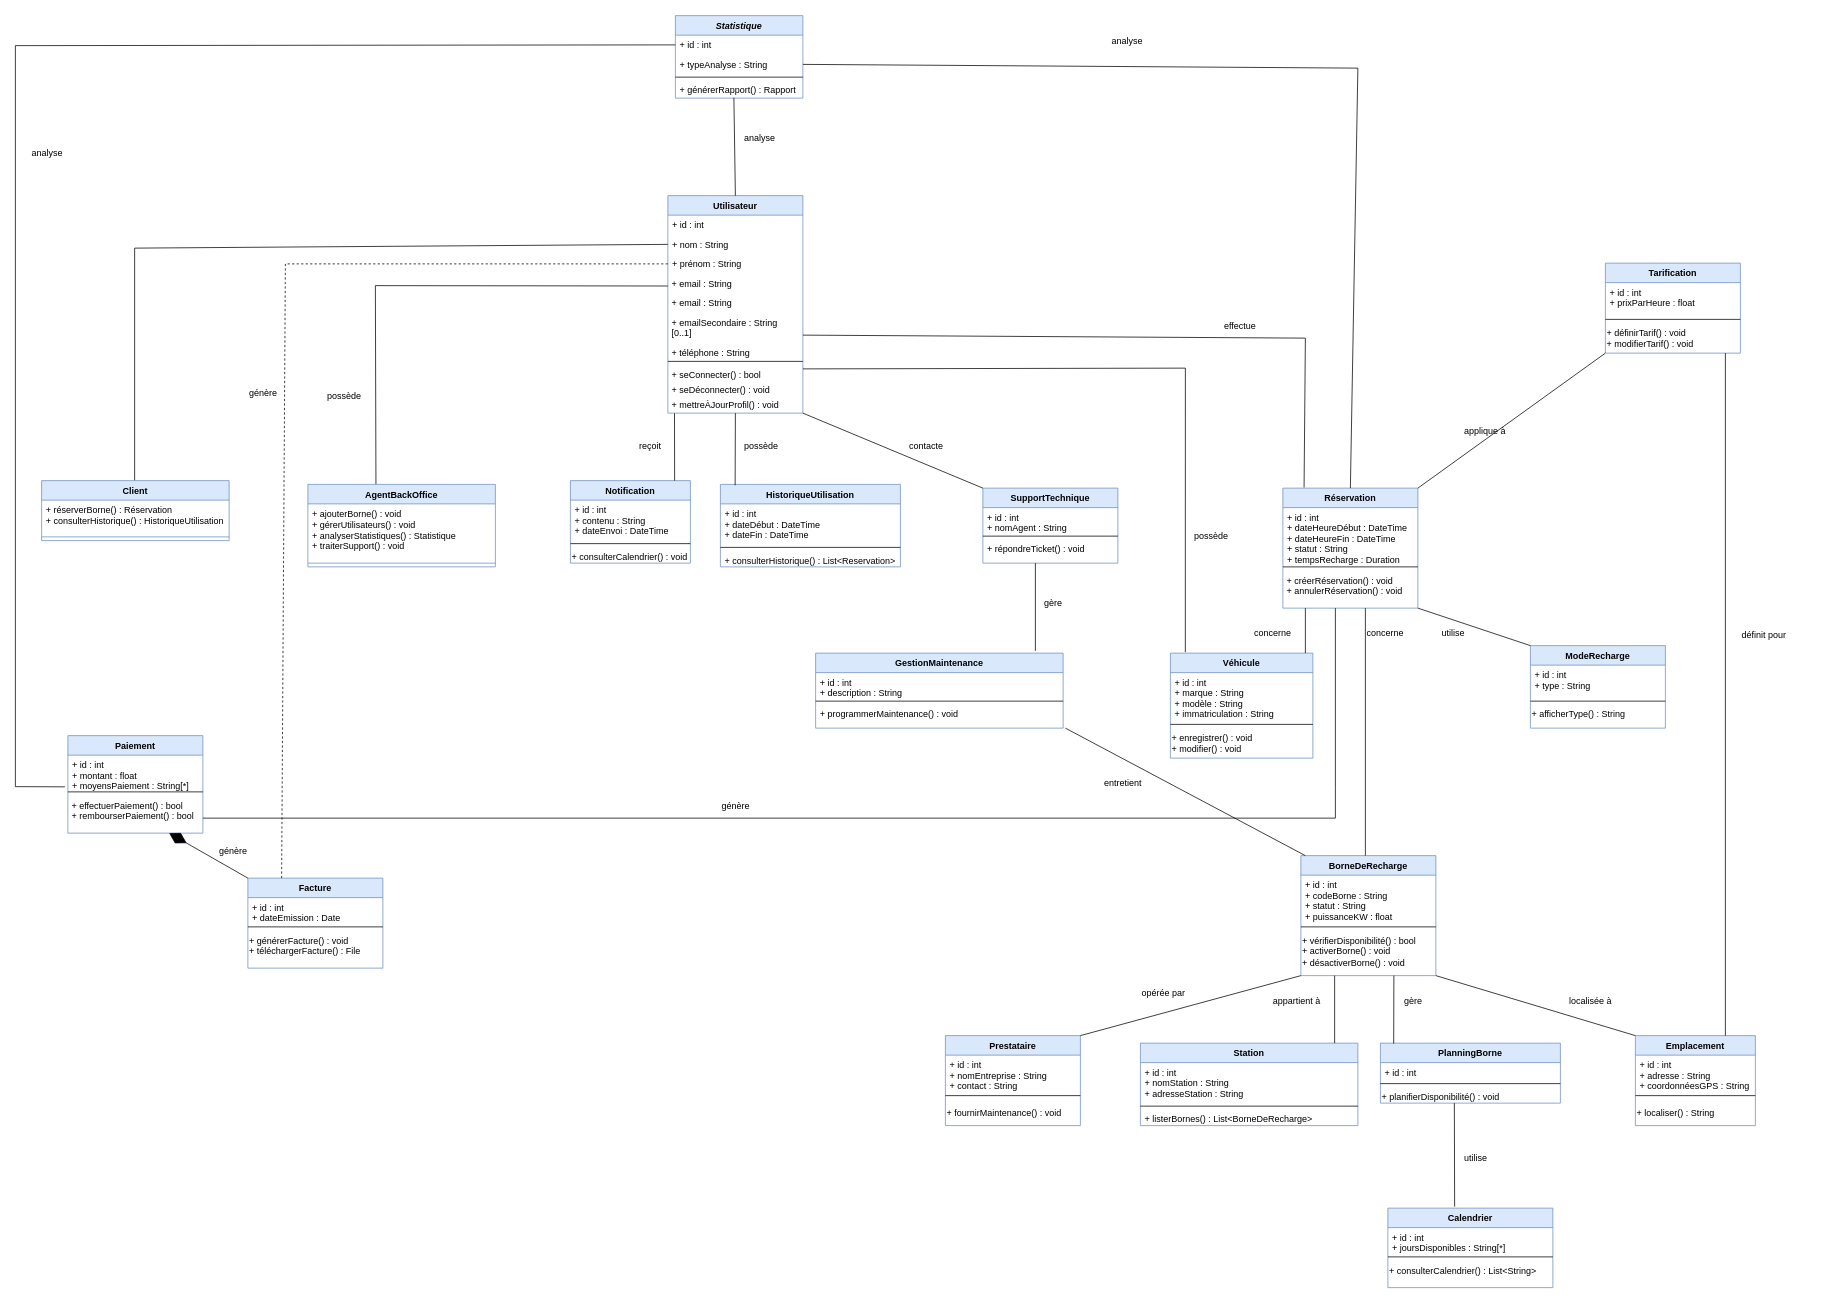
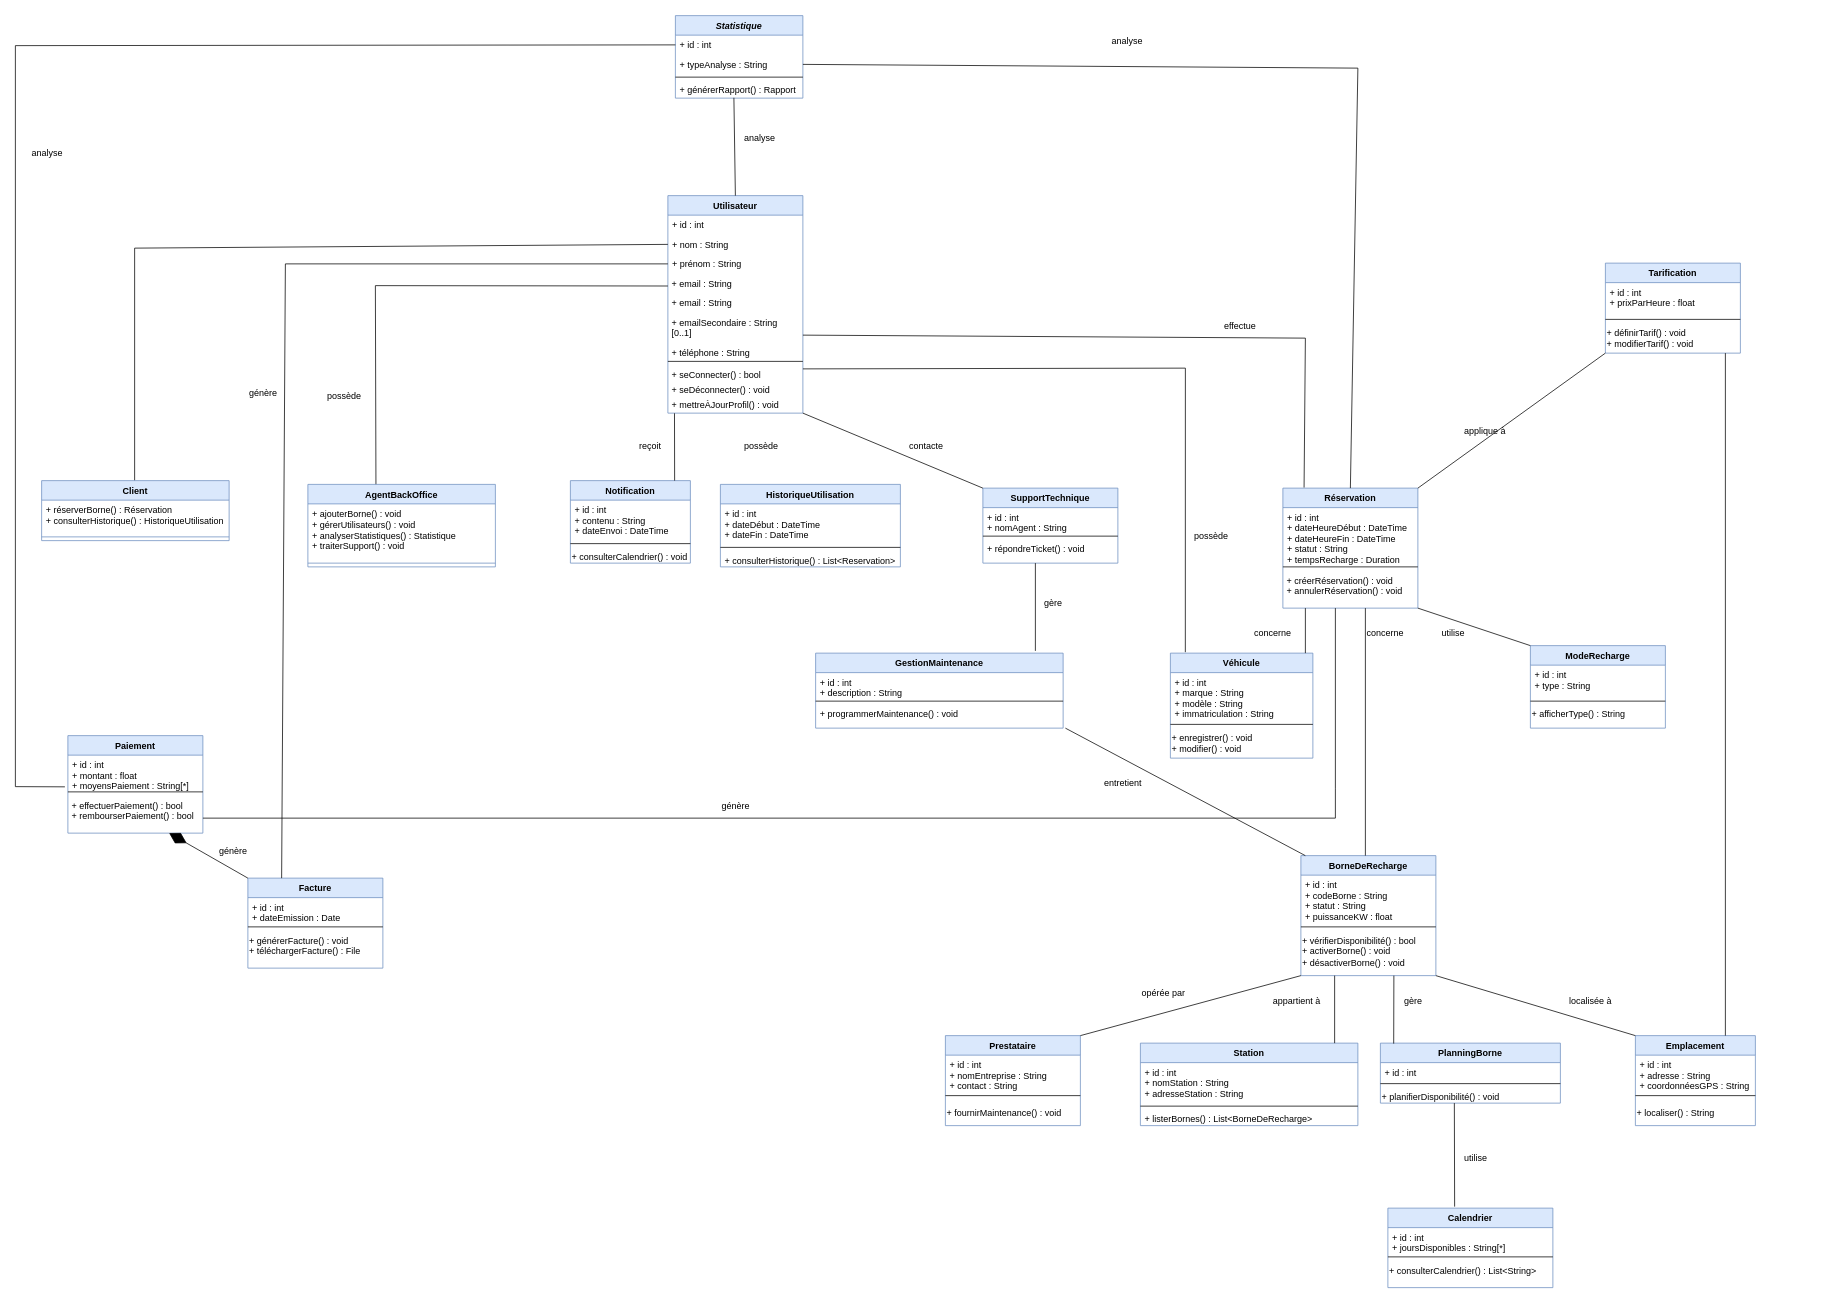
edge "+ prénom : String" -- "Facture": style dashed -> solid
edge "+ mettreÀJourProfil() : void" -- "HistoriqueUtilisation": removed
node "définit pour": removed
